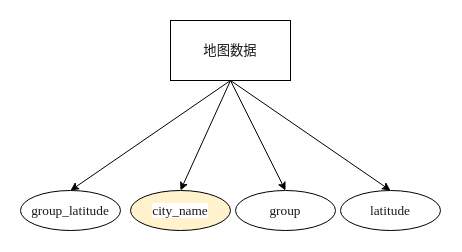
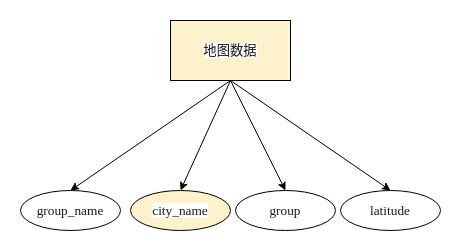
node "地图数据": fillcolor #ffffff -> #fff2cc
node "group_latitude": label "group_latitude" -> "group_name"
